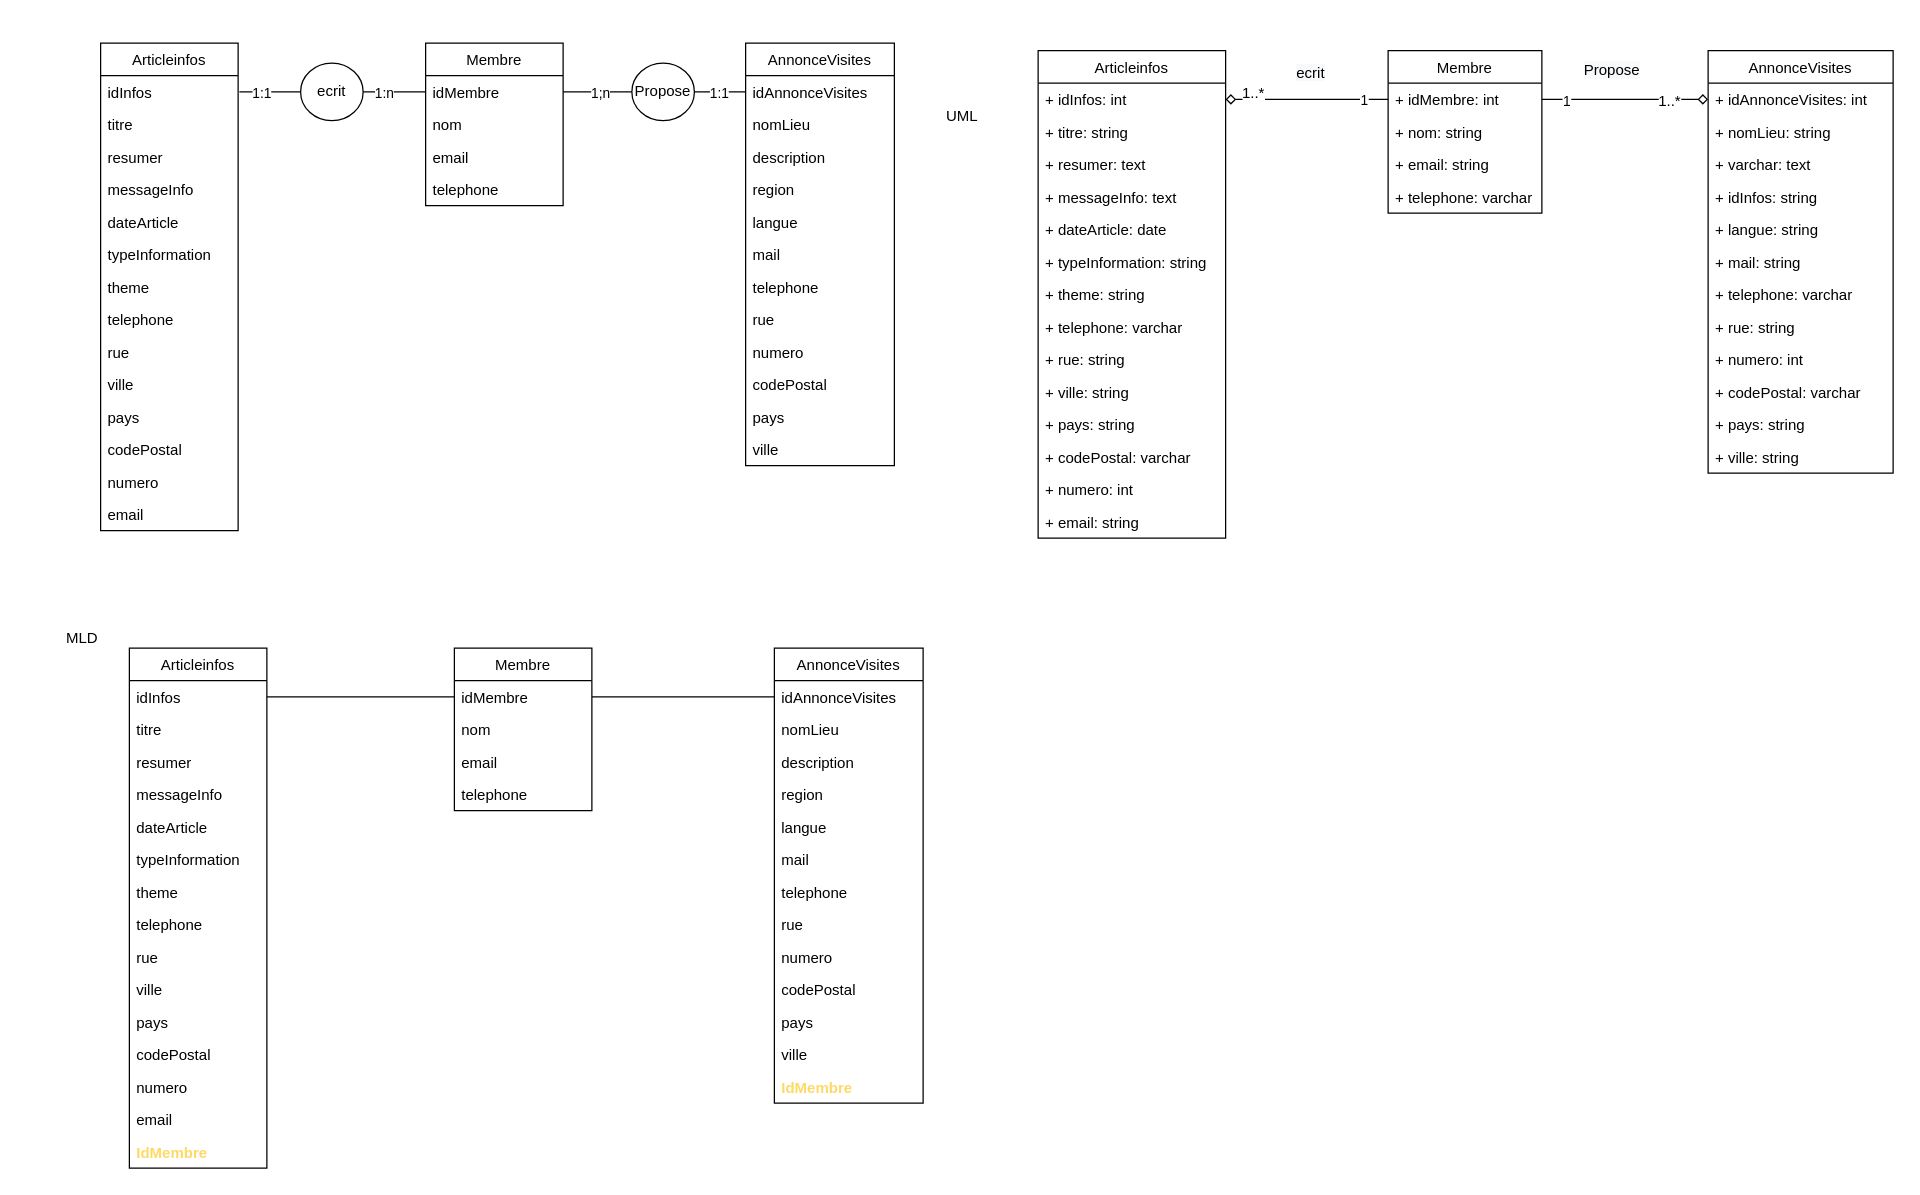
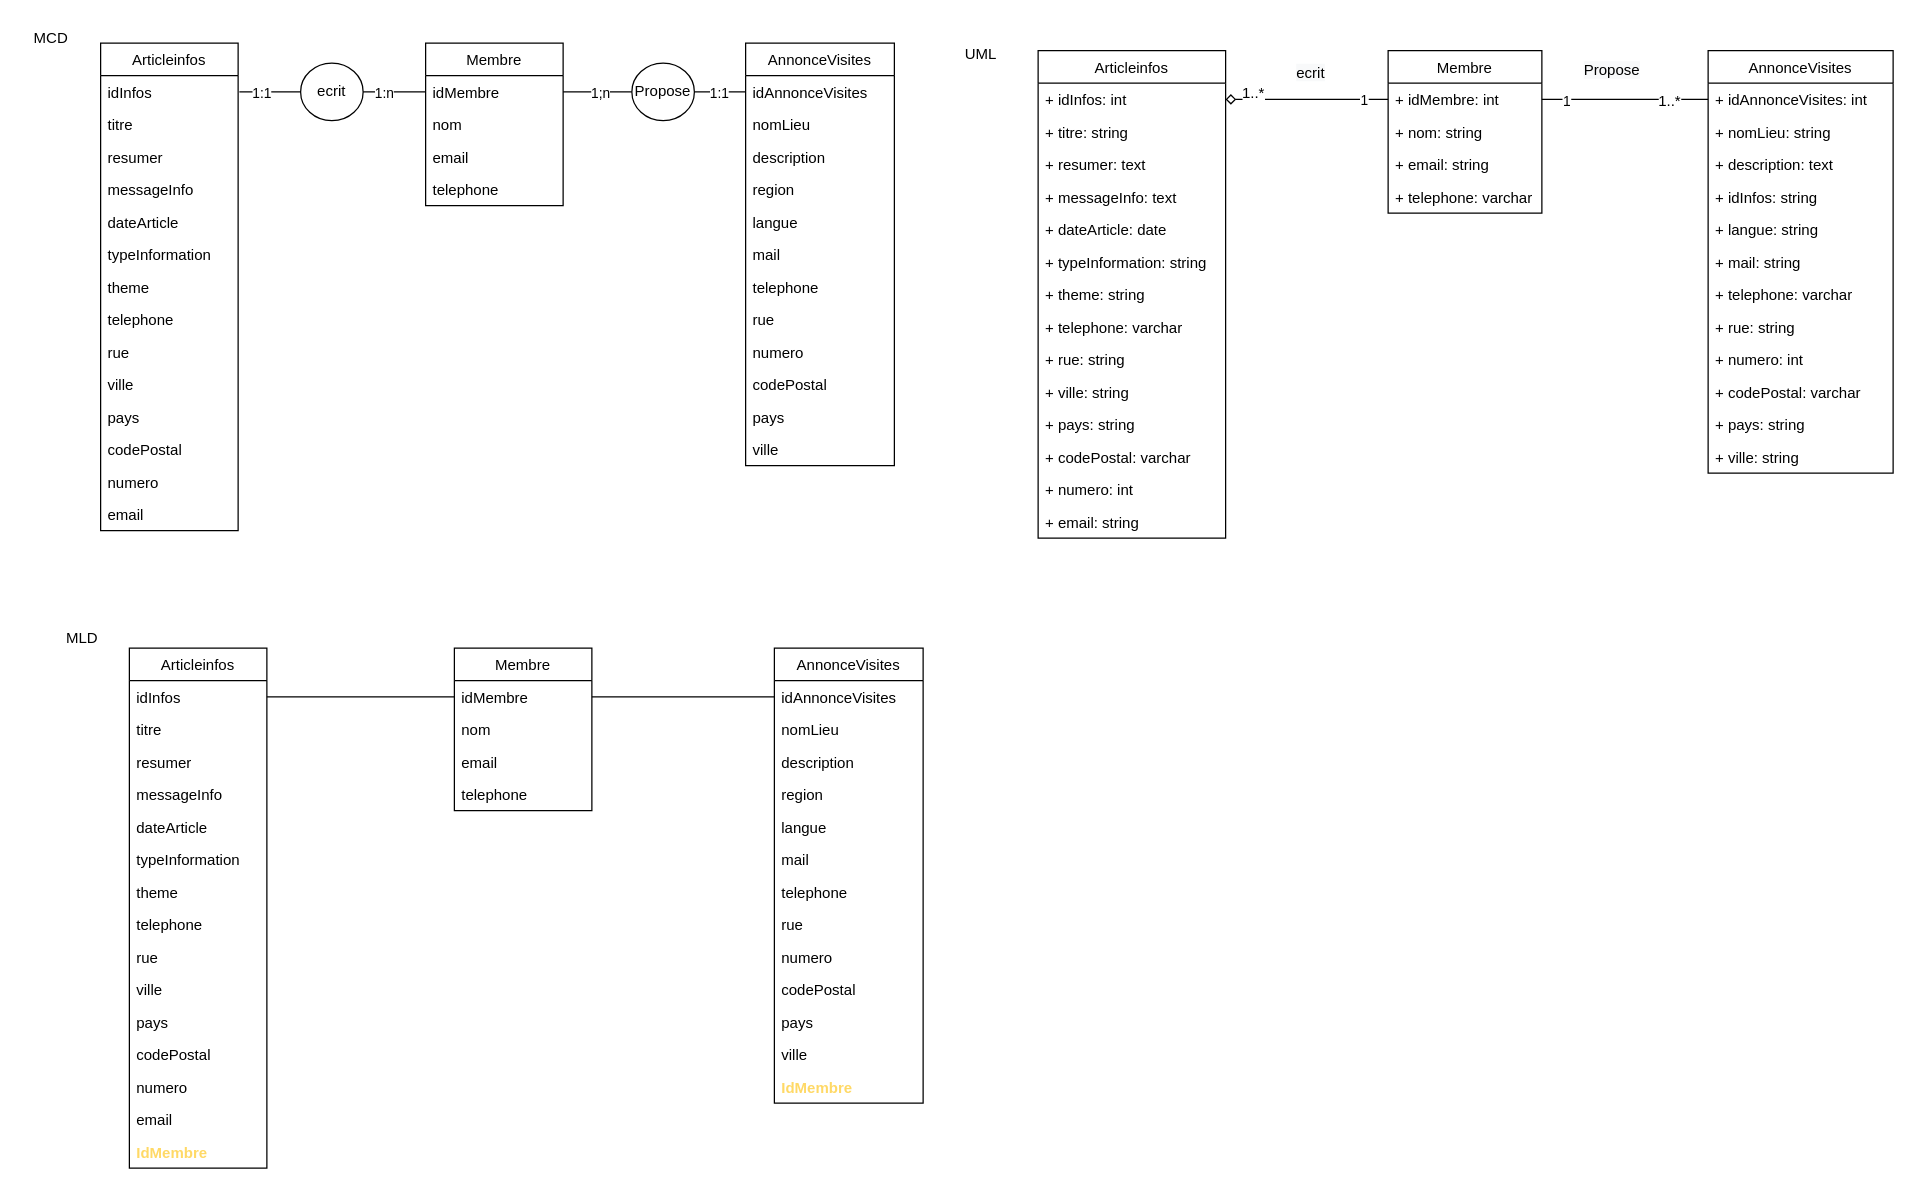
node "MCD": added
edge "+ idMembre: int" -> "+ idAnnonceVisites: int": arrowhead diamond -> none
node "UML": moved (962, 117) -> (981, 54)
node "+ varchar: text": label "+ varchar: text" -> "+ description: text"
